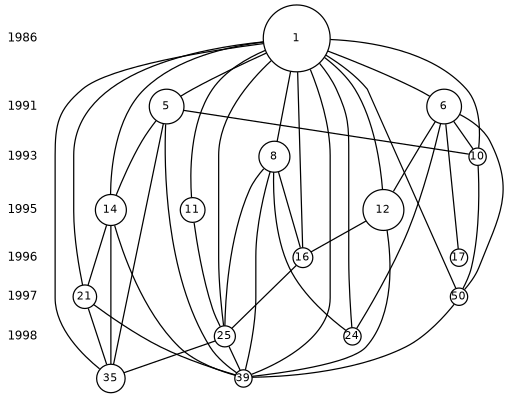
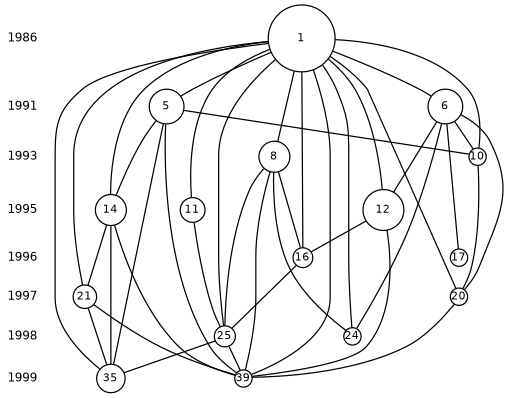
node "50": label "50" -> "20"
node "1999": added
